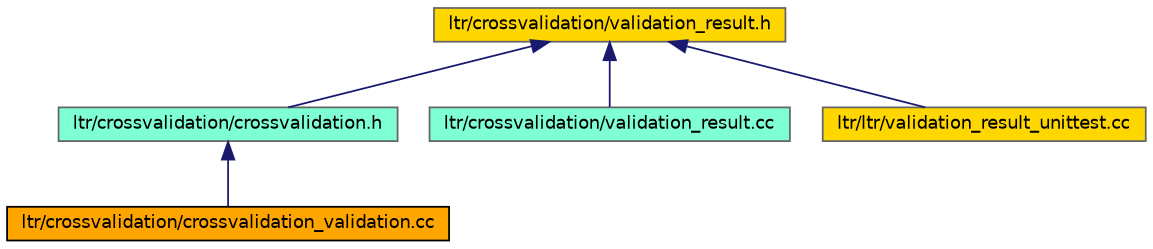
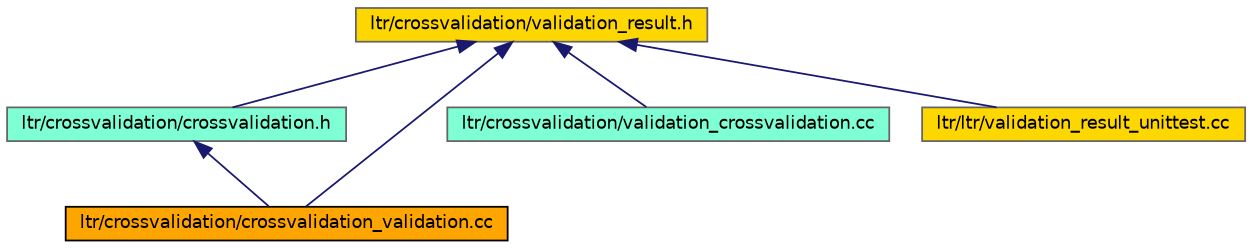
node "ltr/crossvalidation/validation_result.cc": label "ltr/crossvalidation/validation_result.cc" -> "ltr/crossvalidation/validation_crossvalidation.cc"
edge "ltr/crossvalidation/crossvalidation_validation.cc" -> "ltr/crossvalidation/validation_result.h": added
